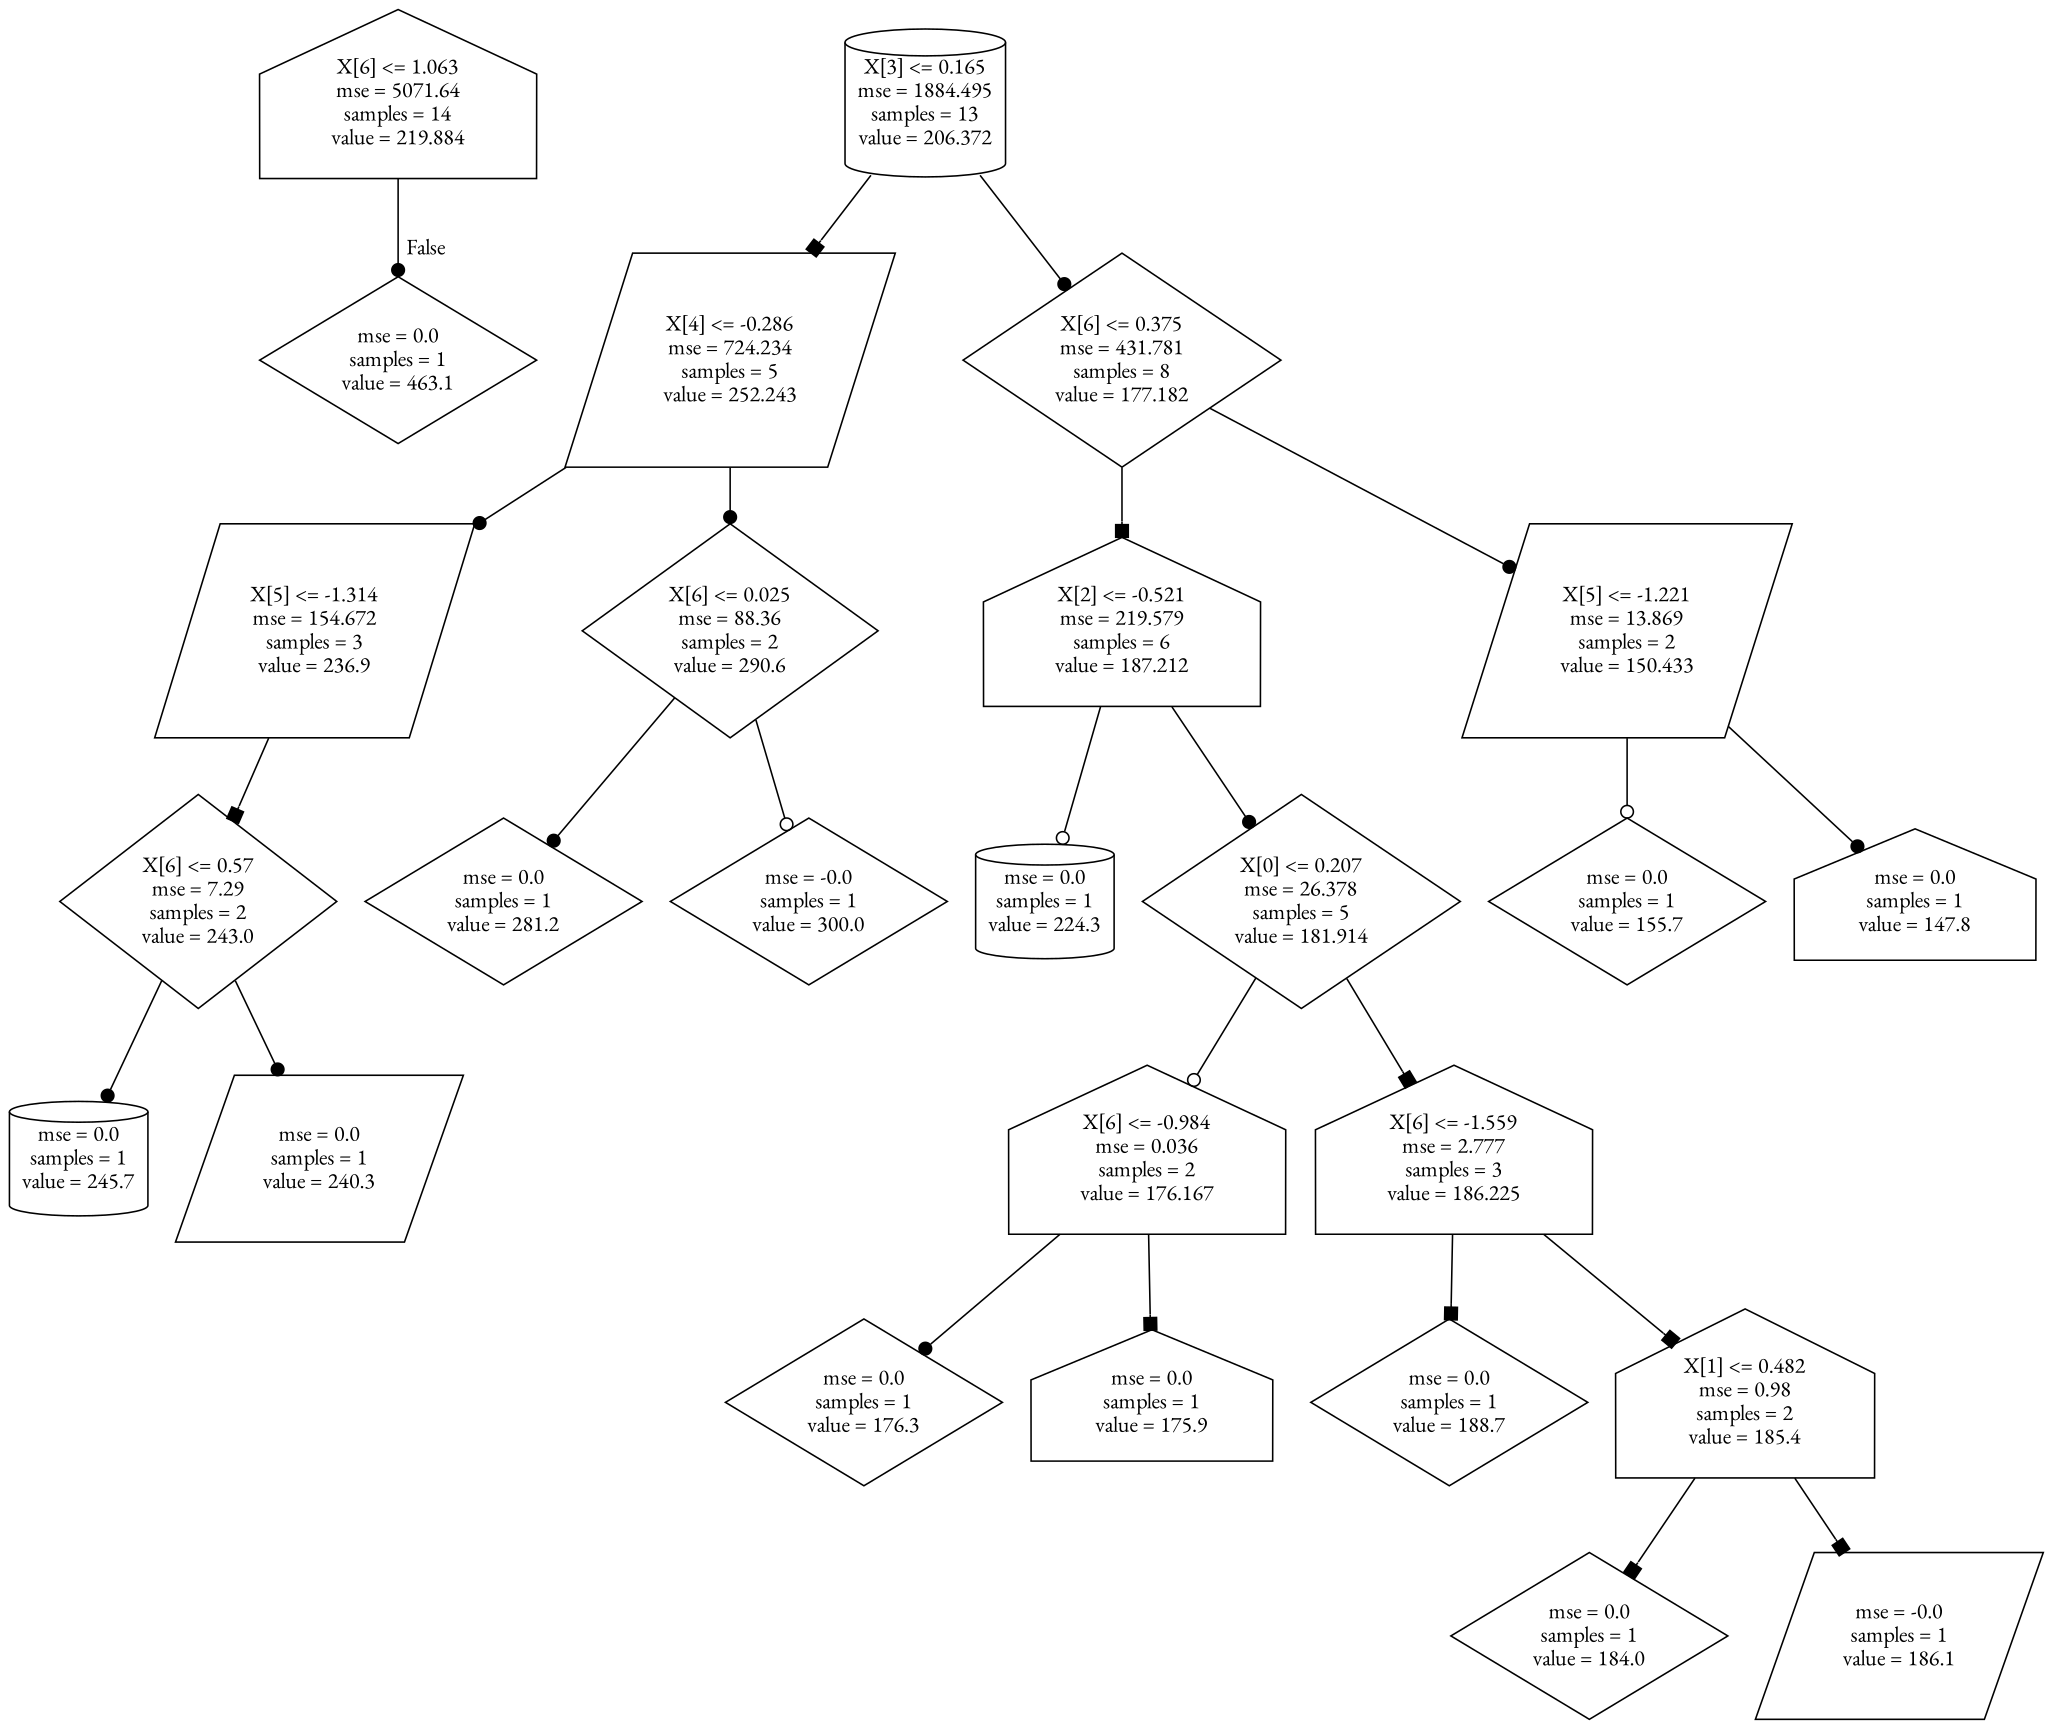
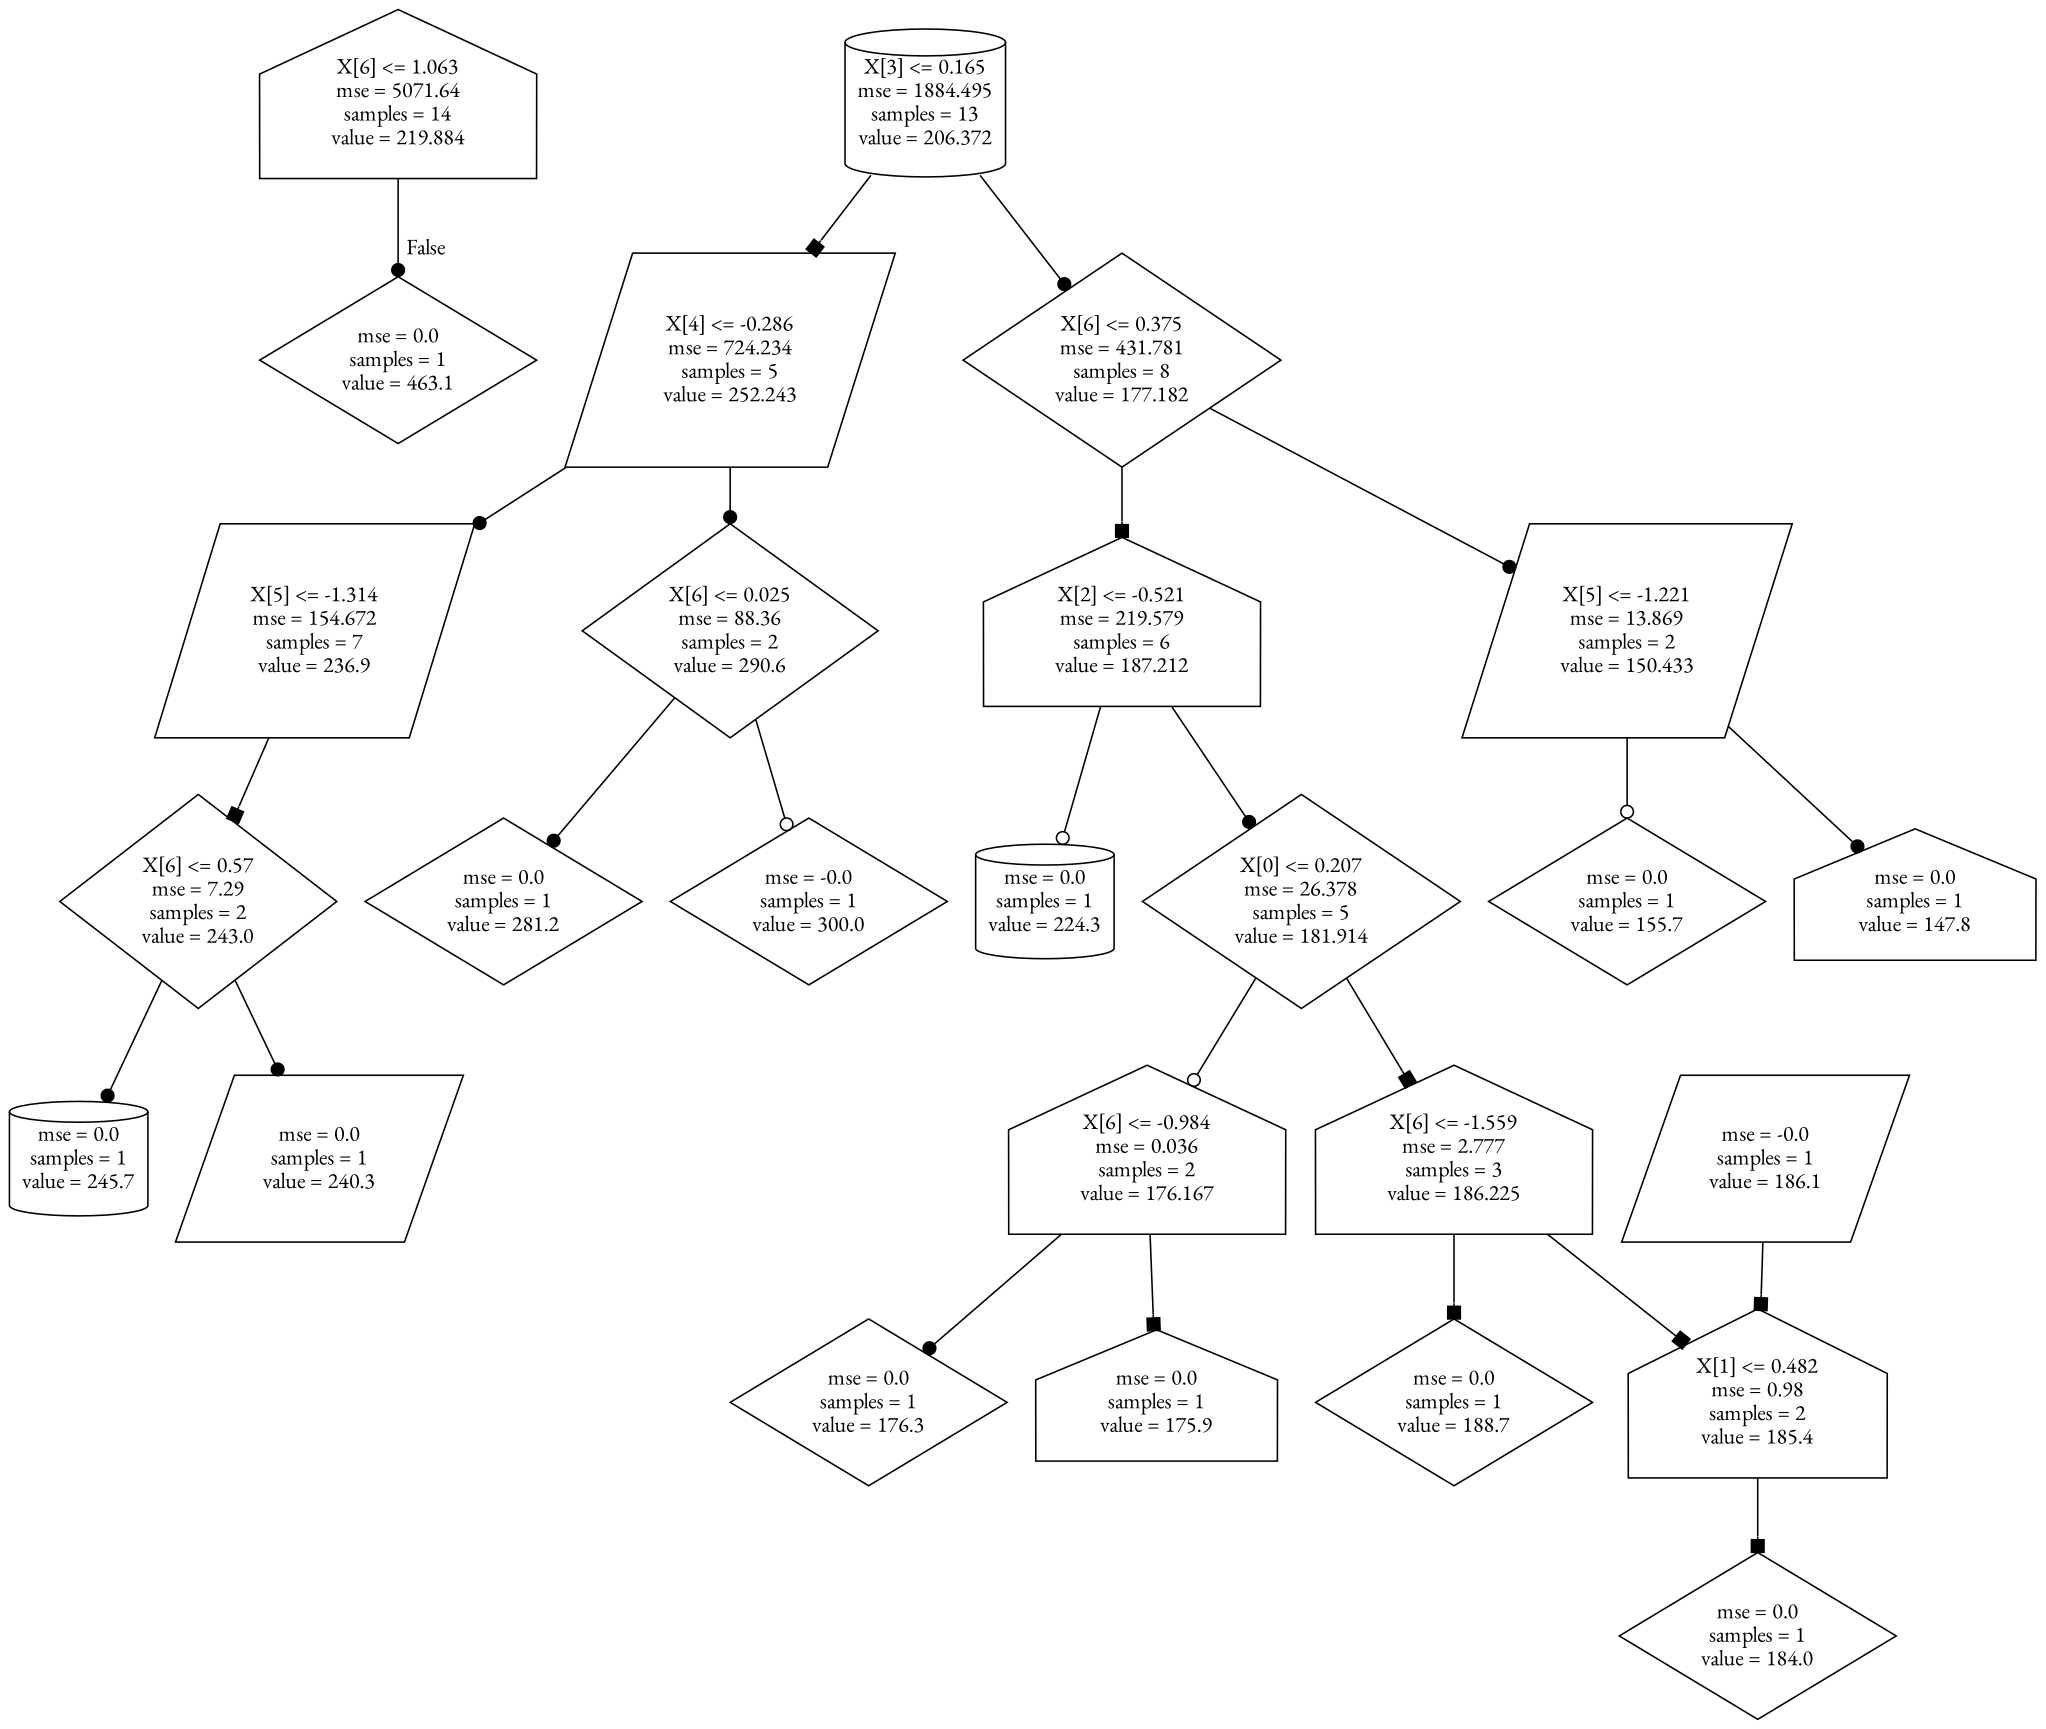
node "X[5] <= -1.314 mse = 154.672 samples = 3 value = 236.9": label "X[5] <= -1.314 mse = 154.672 samples = 3 value = 236.9" -> "X[5] <= -1.314 mse = 154.672 samples = 7 value = 236.9"
edge "X[1] <= 0.482 mse = 0.98 samples = 2 value = 185.4" -> "mse = -0.0 samples = 1 value = 186.1": reversed
